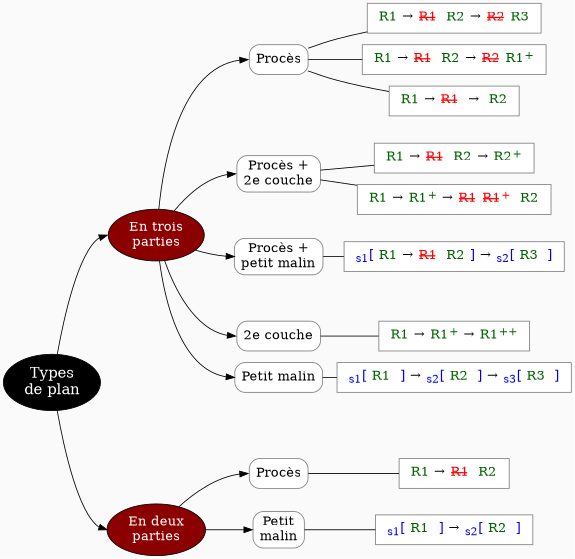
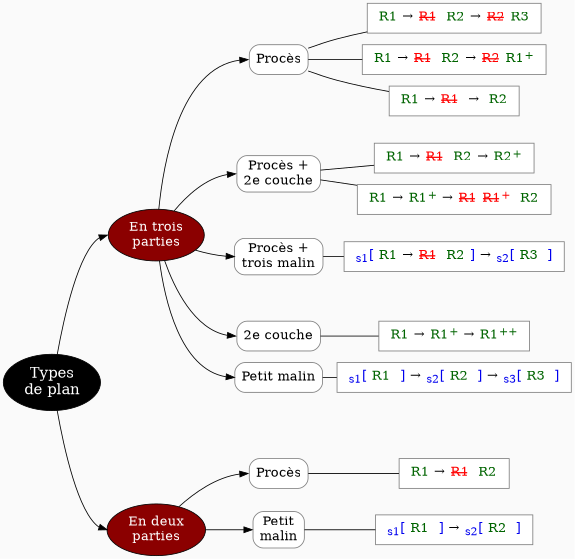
node "Procès + petit malin": label "Procès + petit malin" -> "Procès + trois malin"
